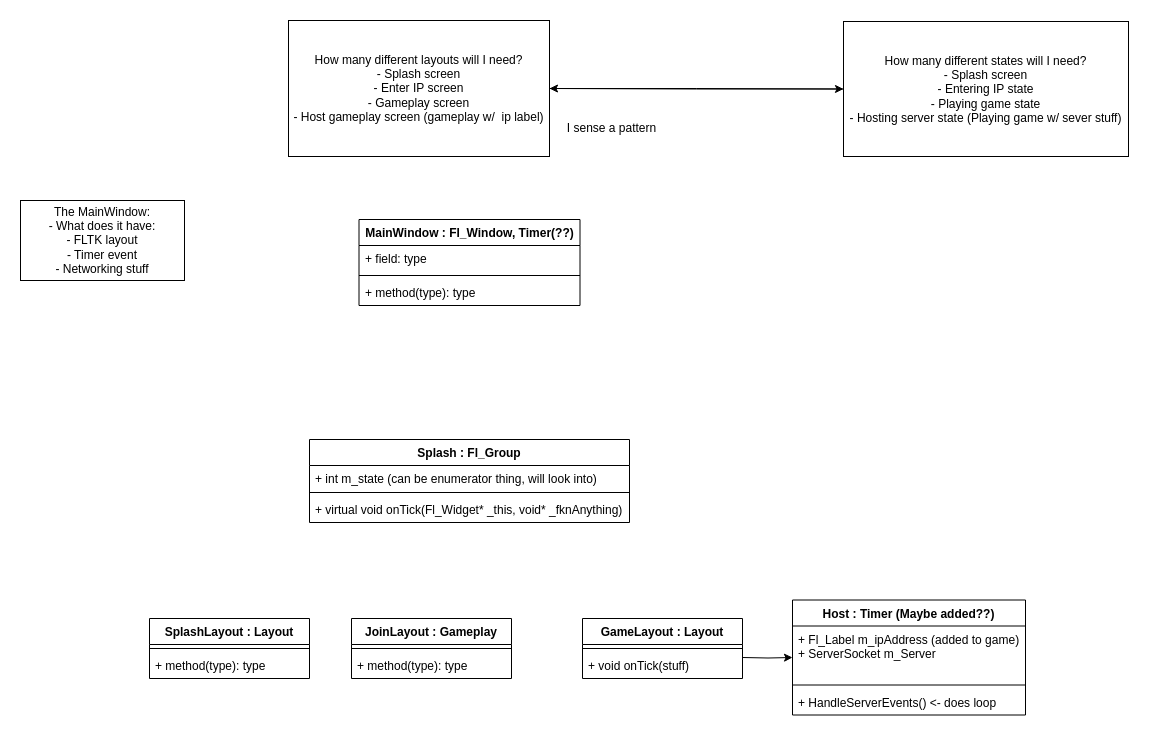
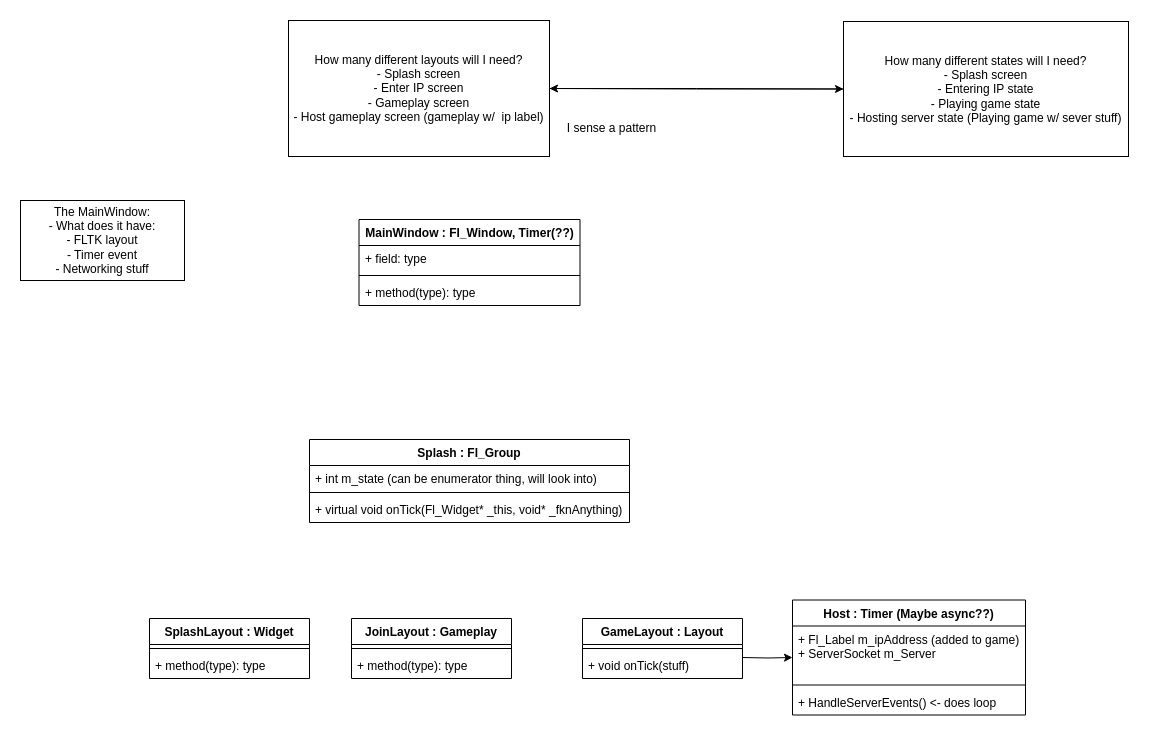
node "Host : Timer (Maybe added??)": label "Host : Timer (Maybe added??)" -> "Host : Timer (Maybe async??)"
node "SplashLayout : Layout": label "SplashLayout : Layout" -> "SplashLayout : Widget"
